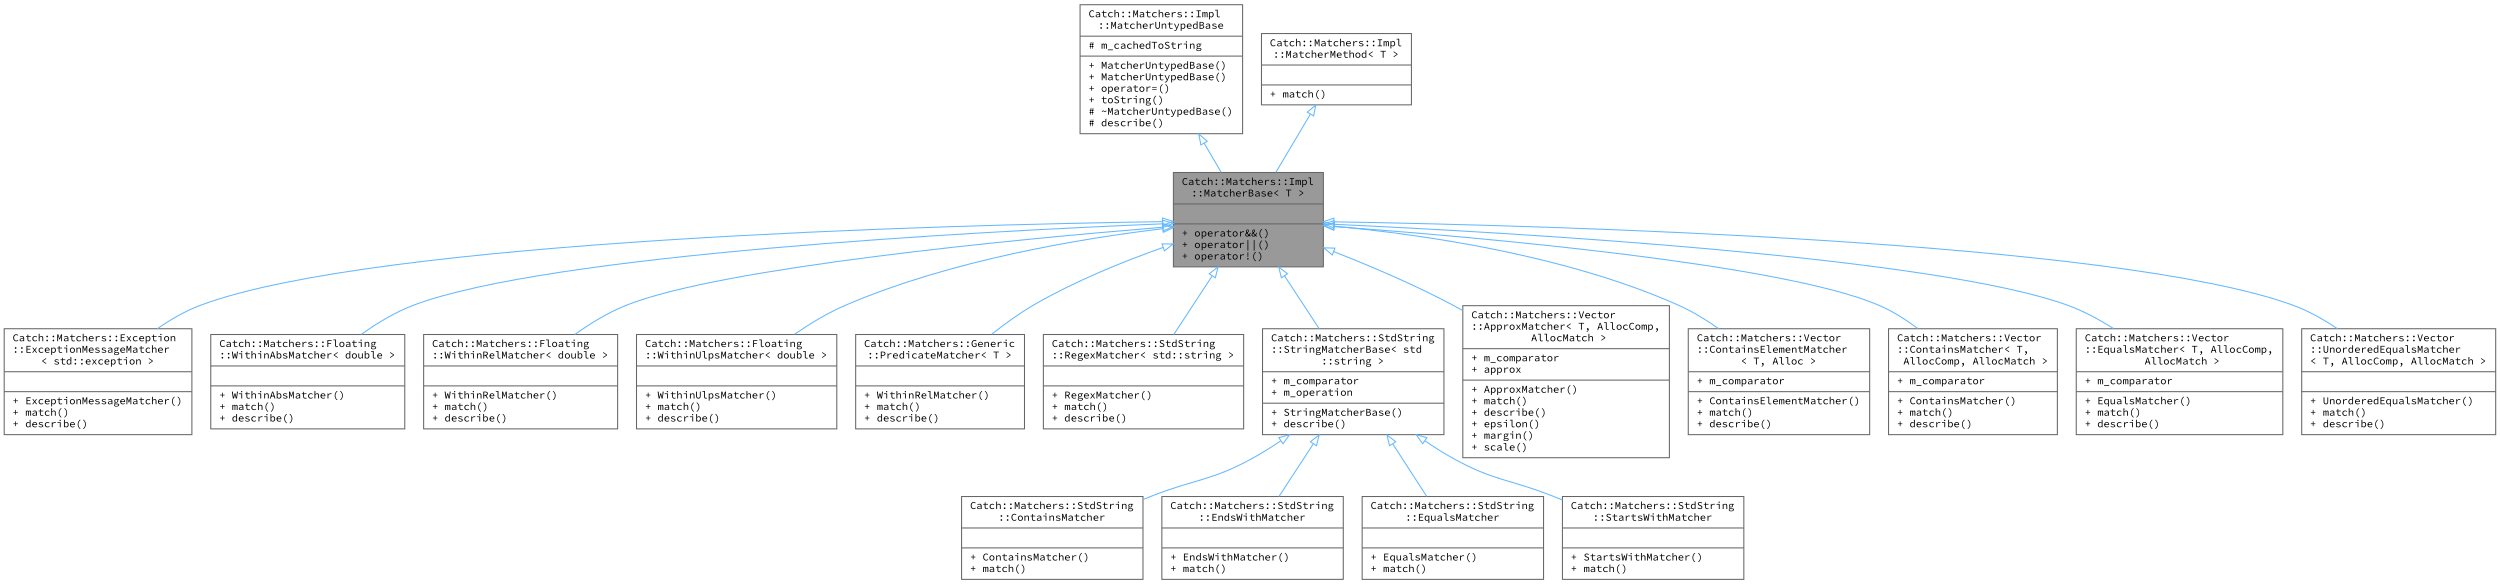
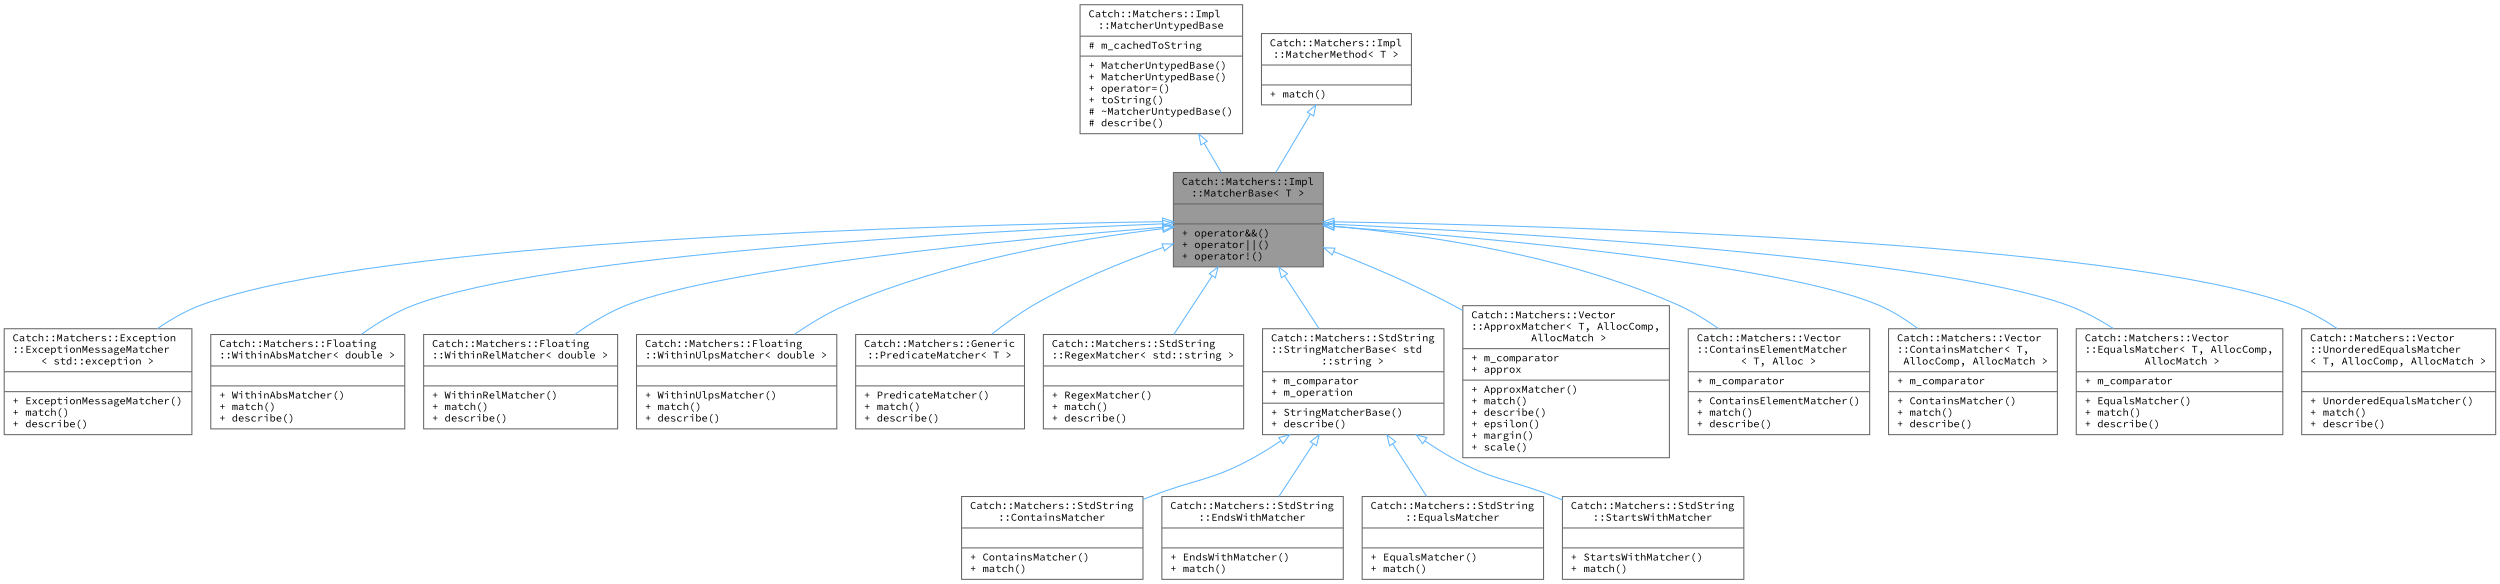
node "Catch::Matchers::Generic": text "+ WithinRelMatcher()" -> "+ PredicateMatcher()"
